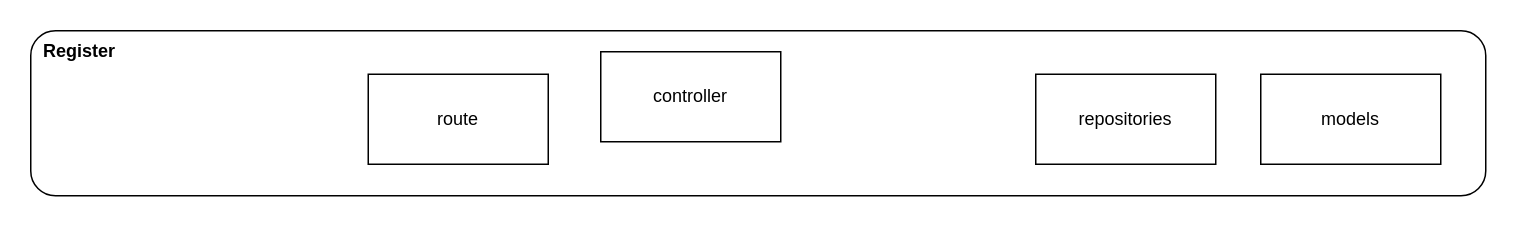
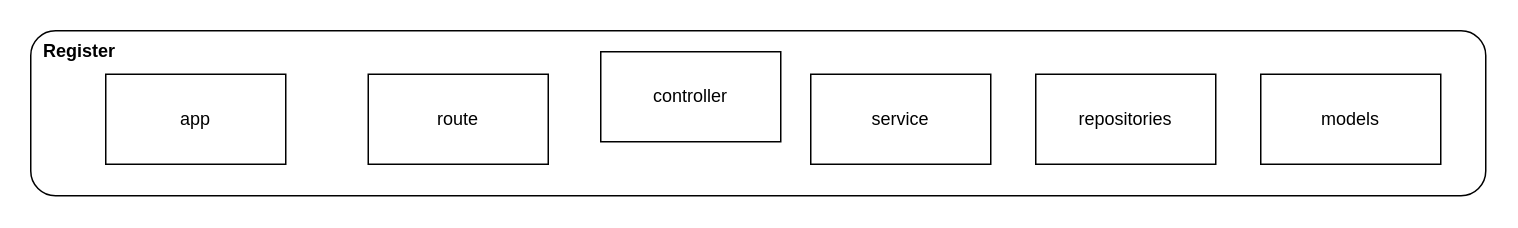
node "app": added
node "service": added
